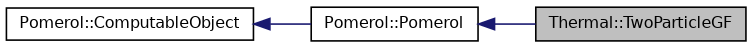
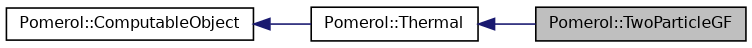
node "Pomerol::Pomerol": label "Pomerol::Pomerol" -> "Pomerol::Thermal"
node "Thermal::TwoParticleGF": label "Thermal::TwoParticleGF" -> "Pomerol::TwoParticleGF"
